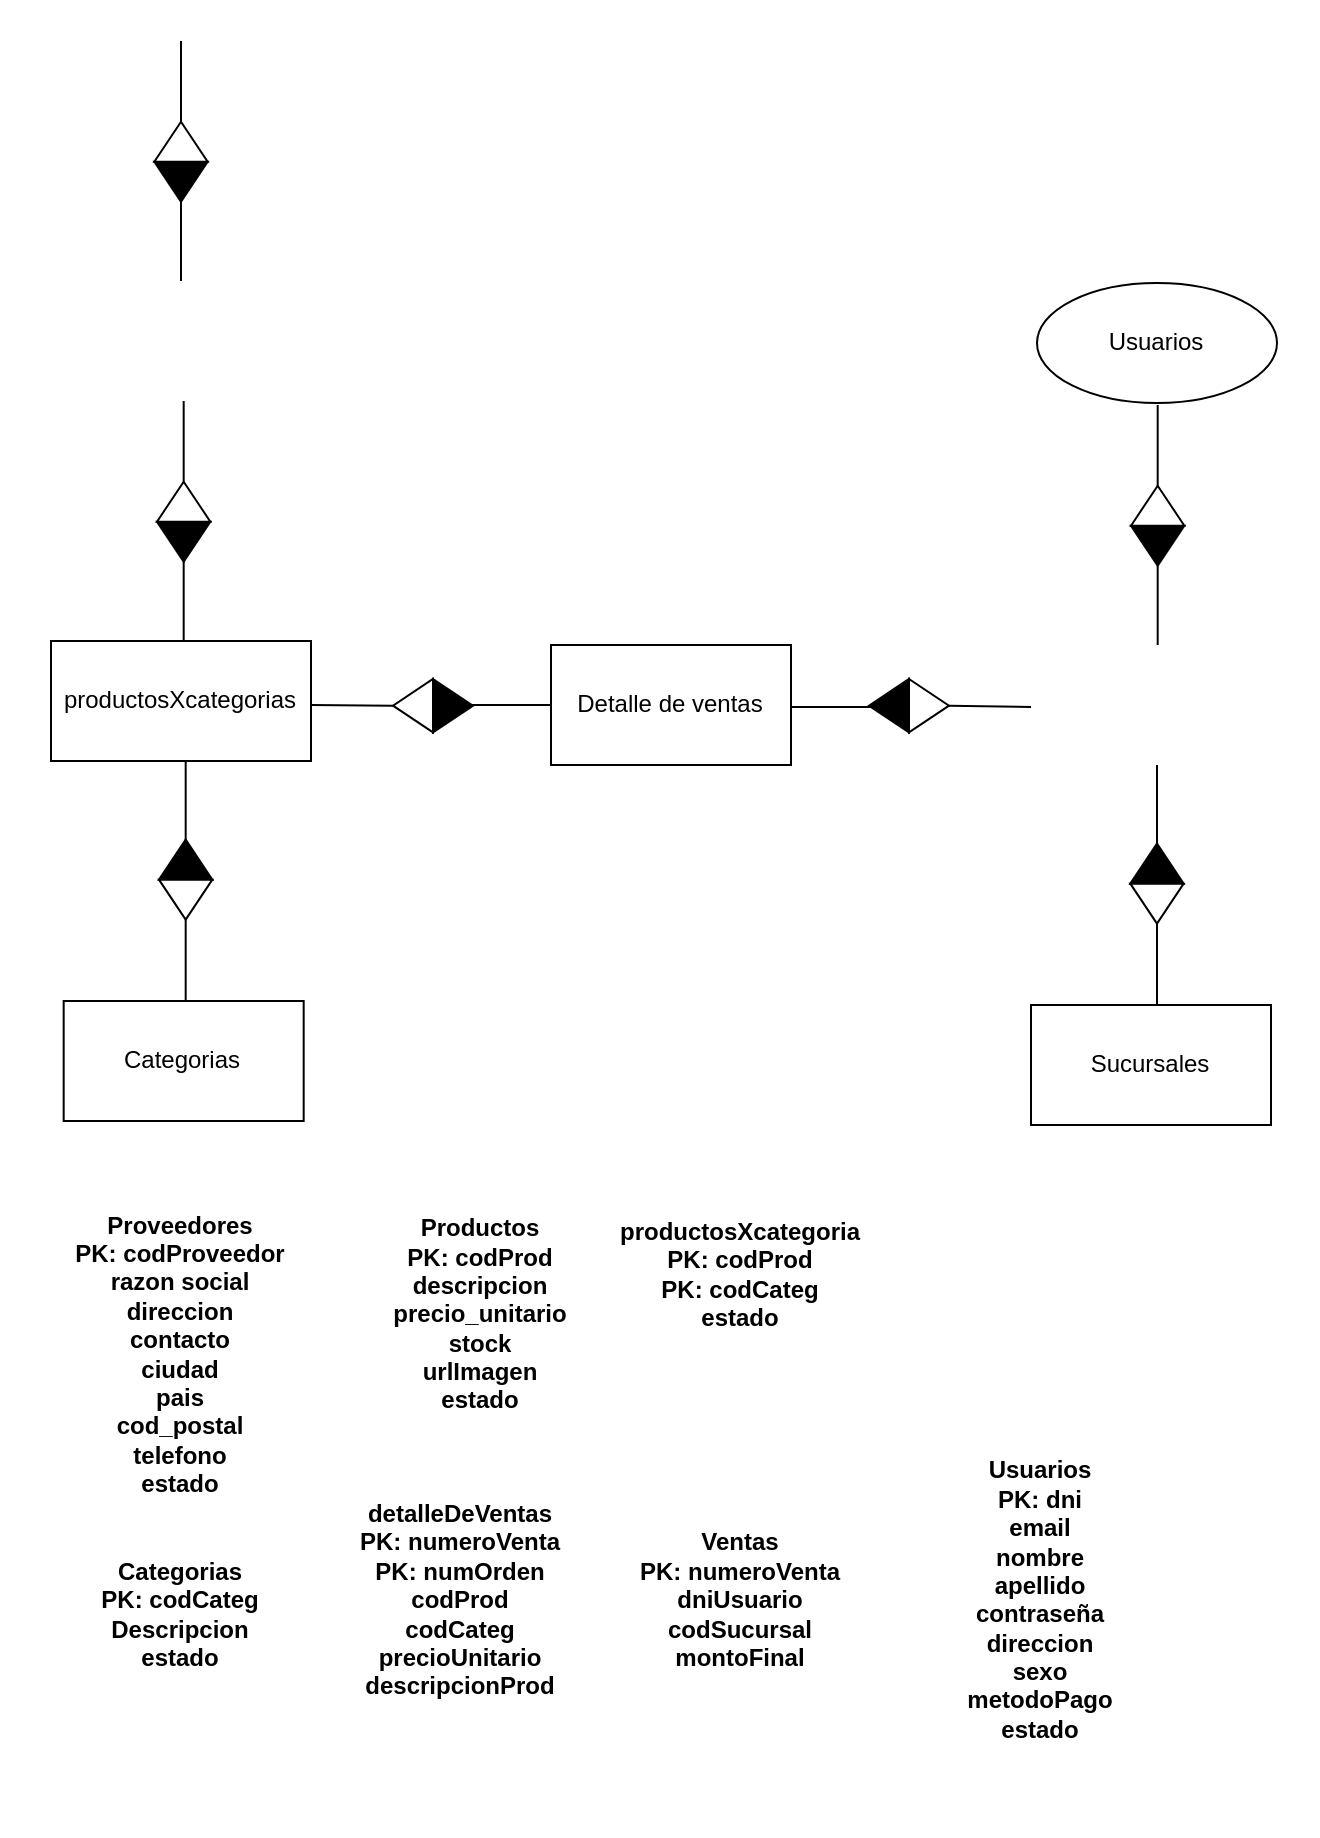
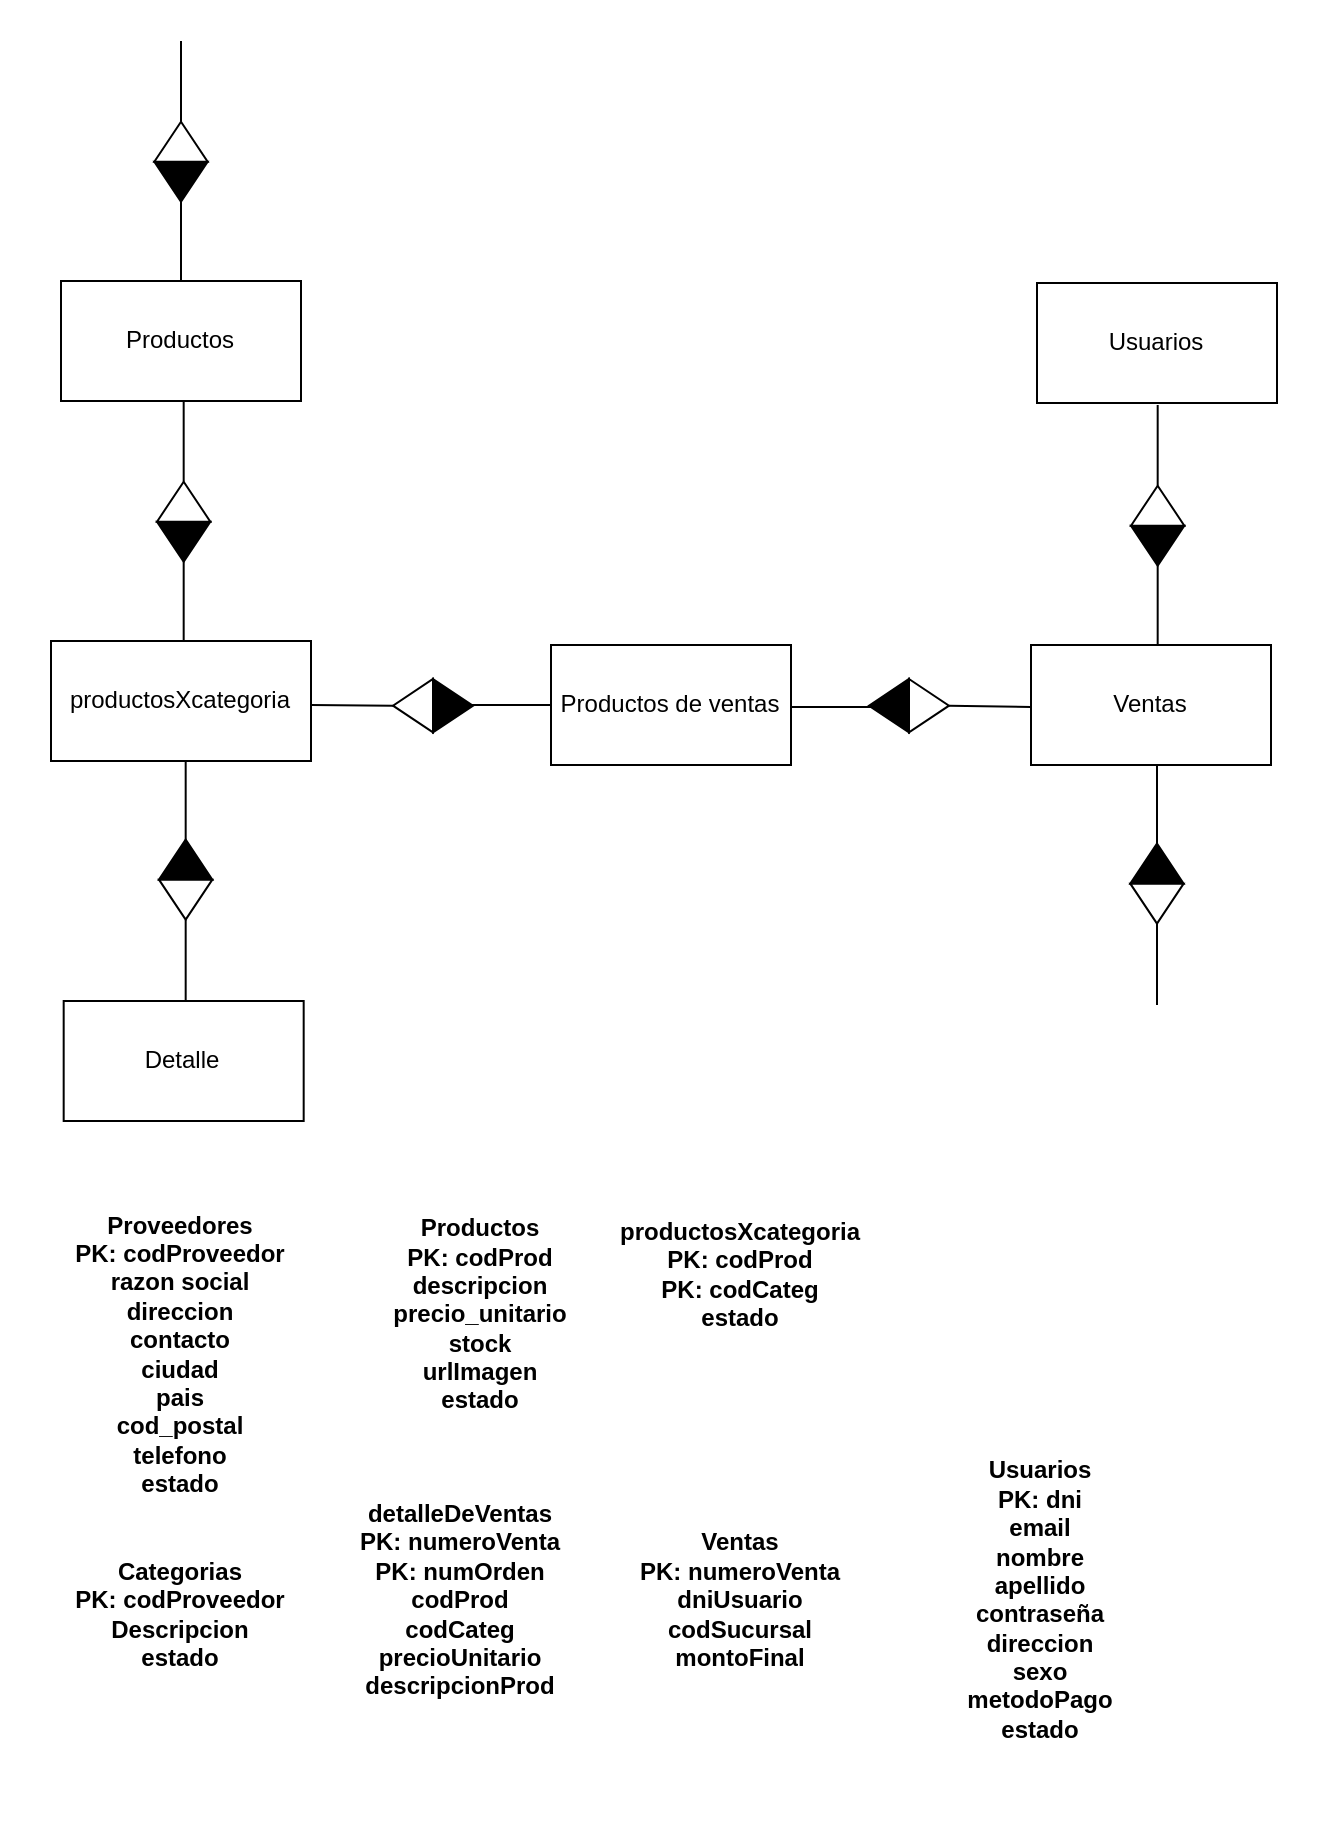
node "Productos": added
node "Usuarios": shape ellipse -> rectangle
node "productosXcategorias": label "productosXcategorias" -> "productosXcategoria"
node "Detalle de ventas": label "Detalle de ventas" -> "Productos de ventas"
node "Ventas": added
node "Categorias": label "Categorias" -> "Detalle"
node "Sucursales": removed
node "Categorias PK: codCateg Descripcion estado": label "Categorias PK: codCateg Descripcion estado" -> "Categorias PK: codProveedor Descripcion estado"
